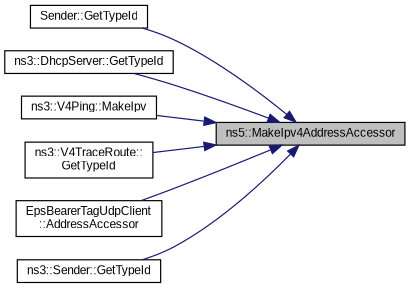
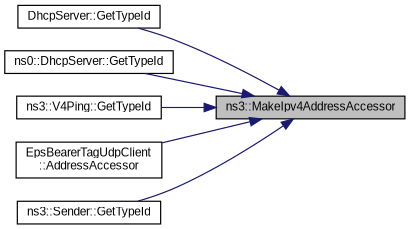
node "Sender::GetTypeId": label "Sender::GetTypeId" -> "DhcpServer::GetTypeId"
node "ns3::DhcpServer::GetTypeId": label "ns3::DhcpServer::GetTypeId" -> "ns0::DhcpServer::GetTypeId"
node "ns3::V4Ping::MakeIpv": label "ns3::V4Ping::MakeIpv" -> "ns3::V4Ping::GetTypeId"
node "ns5::MakeIpv4AddressAccessor": label "ns5::MakeIpv4AddressAccessor" -> "ns3::MakeIpv4AddressAccessor"
node "ns3::V4TraceRoute:: GetTypeId": removed
